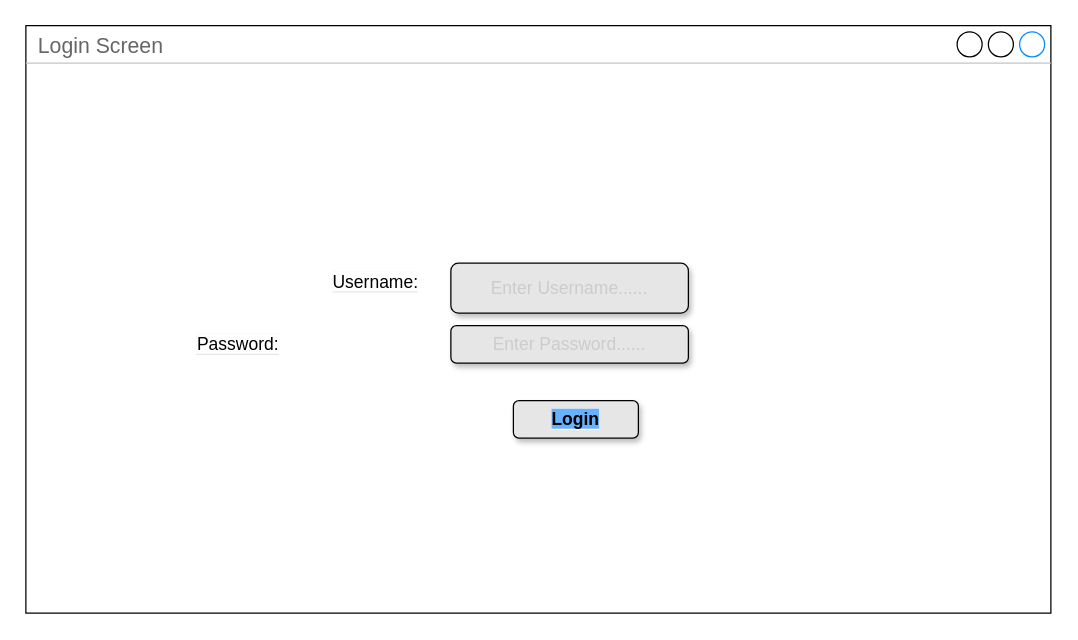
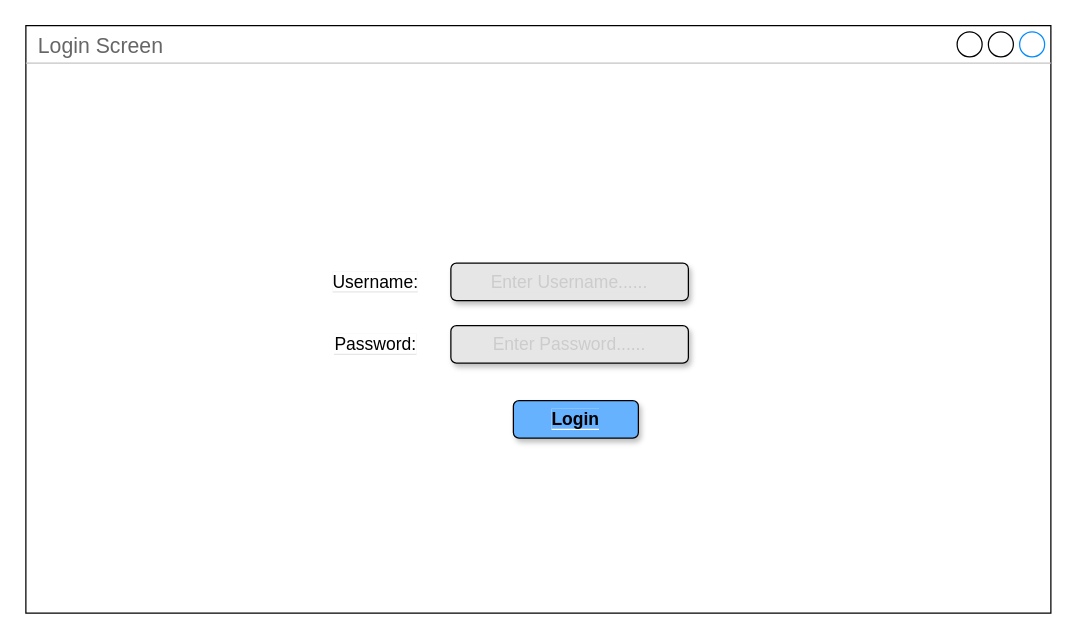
node "Enter Username......": size 238x50 -> 238x38
node "Password:": moved (238, 344) -> (376, 344)
node "Login": fillcolor #e6e6e6 -> #66b2ff
